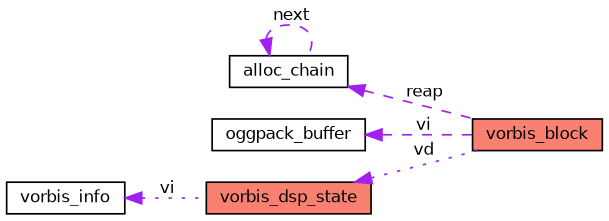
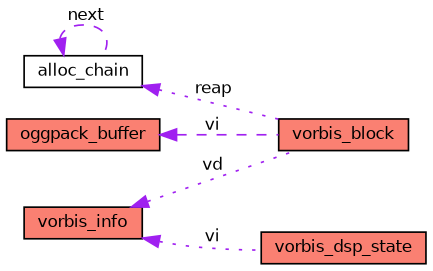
edge "vorbis_block" -> "alloc_chain": style dashed -> dotted
node "oggpack_buffer": fillcolor white -> salmon
edge "vorbis_block" -> "vorbis_dsp_state": now "vorbis_block" -> "vorbis_info"
node "vorbis_info": fillcolor white -> salmon
